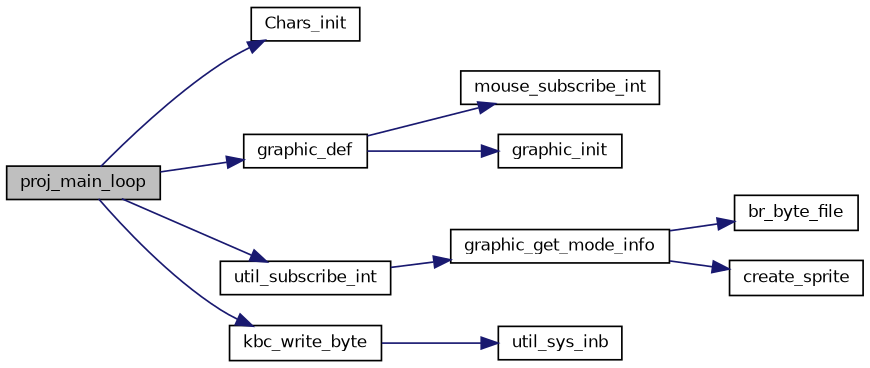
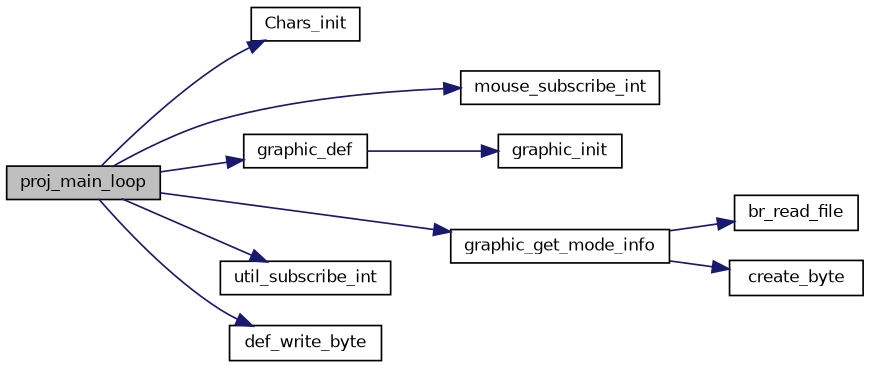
edge "graphic_def" -> "mouse_subscribe_int": now "proj_main_loop" -> "mouse_subscribe_int"
node "br_byte_file": label "br_byte_file" -> "br_read_file"
edge "util_subscribe_int" -> "graphic_get_mode_info": now "proj_main_loop" -> "graphic_get_mode_info"
node "create_sprite": label "create_sprite" -> "create_byte"
node "kbc_write_byte": label "kbc_write_byte" -> "def_write_byte"
node "util_sys_inb": removed
